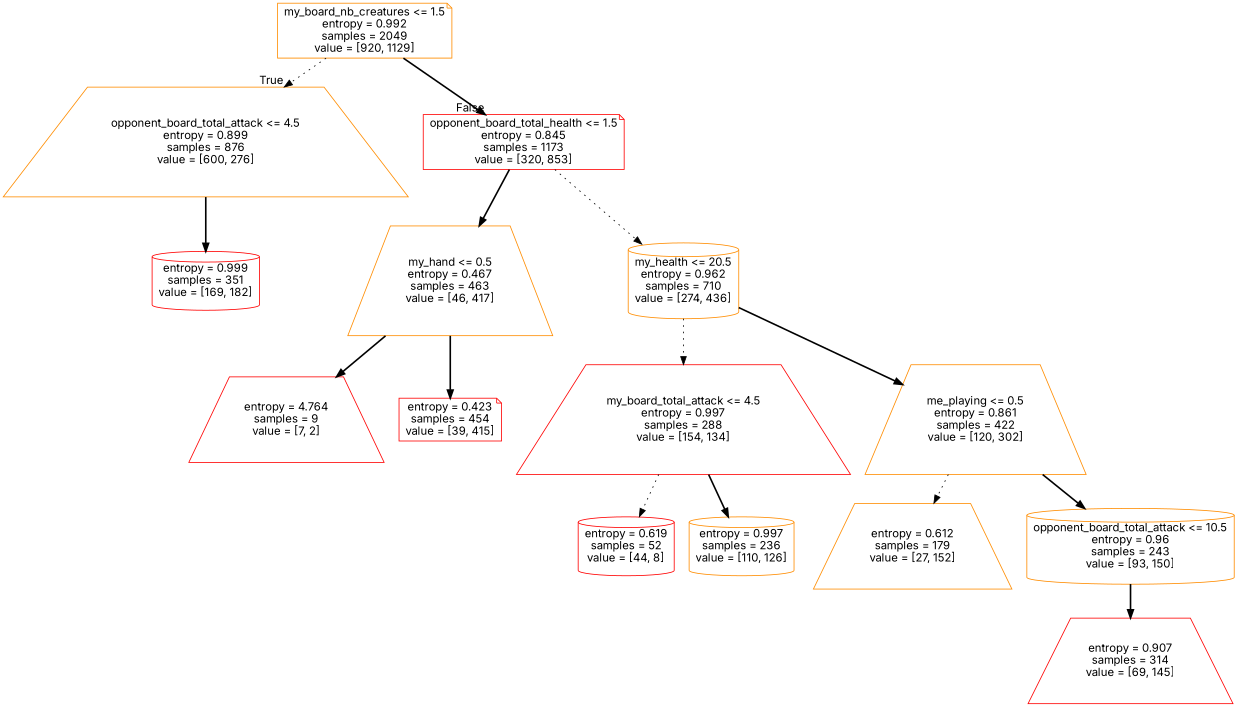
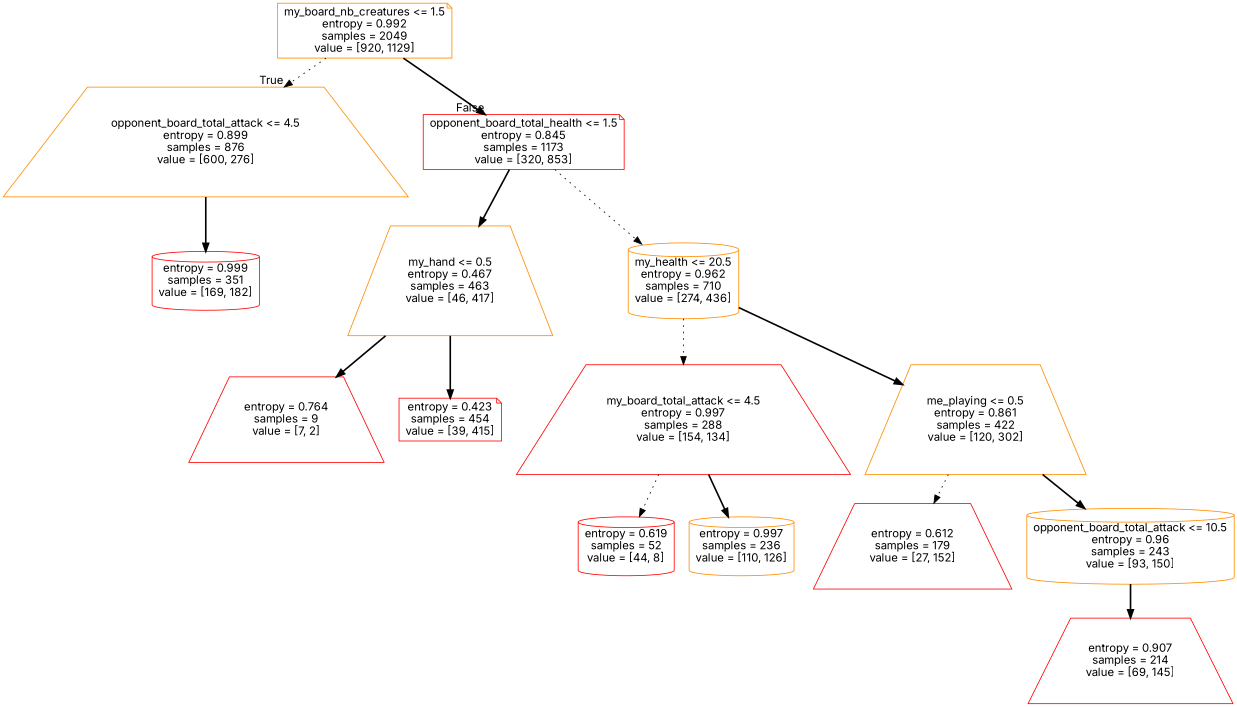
node "entropy = 4.764 samples = 9 value = [7, 2]": label "entropy = 4.764 samples = 9 value = [7, 2]" -> "entropy = 0.764 samples = 9 value = [7, 2]"
node "entropy = 0.612 samples = 179 value = [27, 152]": color darkorange -> red
node "entropy = 0.907 samples = 314 value = [69, 145]": label "entropy = 0.907 samples = 314 value = [69, 145]" -> "entropy = 0.907 samples = 214 value = [69, 145]"
